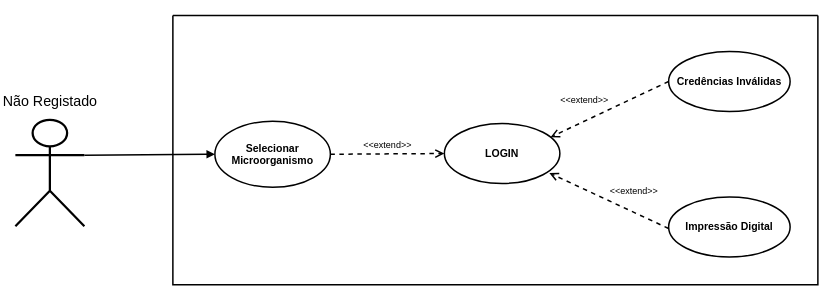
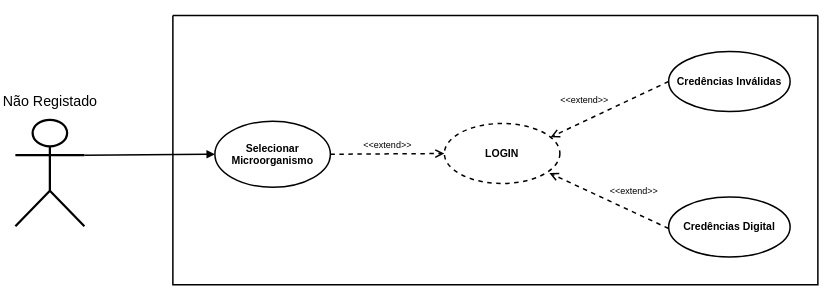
node "LOGIN": style solid -> dashed
node "Impressão Digital": label "Impressão Digital" -> "Credências Digital"
